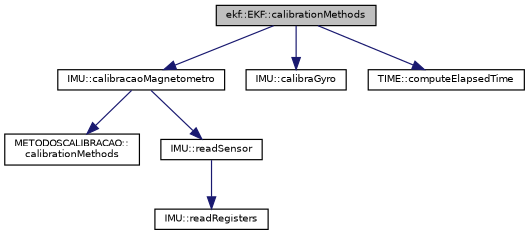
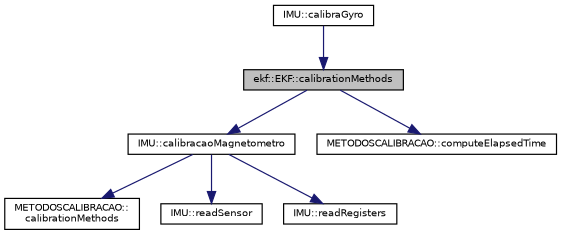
edge "ekf::EKF::calibrationMethods" -> "IMU::calibraGyro": reversed
node "TIME::computeElapsedTime": label "TIME::computeElapsedTime" -> "METODOSCALIBRACAO::computeElapsedTime"
edge "IMU::readSensor" -> "IMU::readRegisters": now "IMU::calibracaoMagnetometro" -> "IMU::readRegisters"
